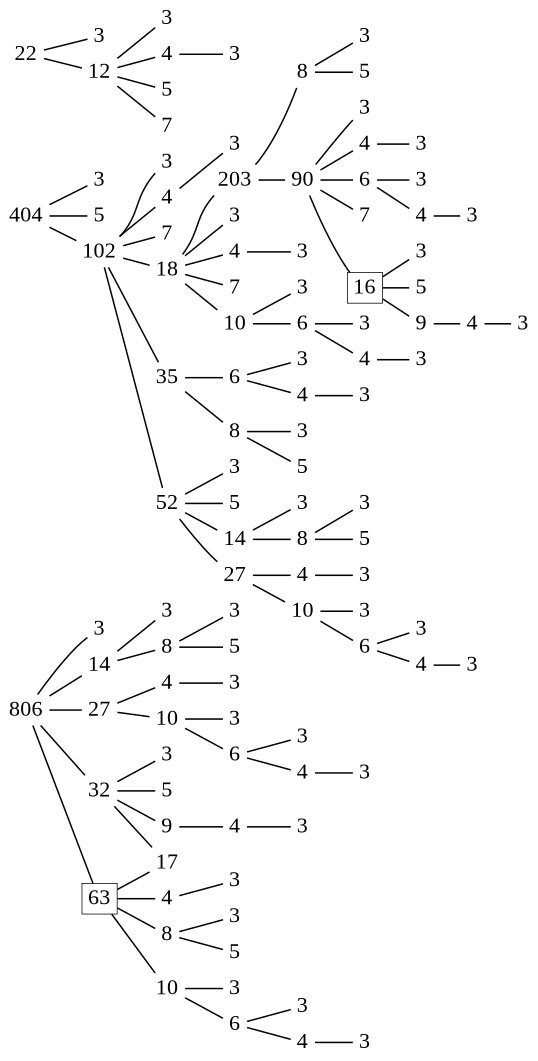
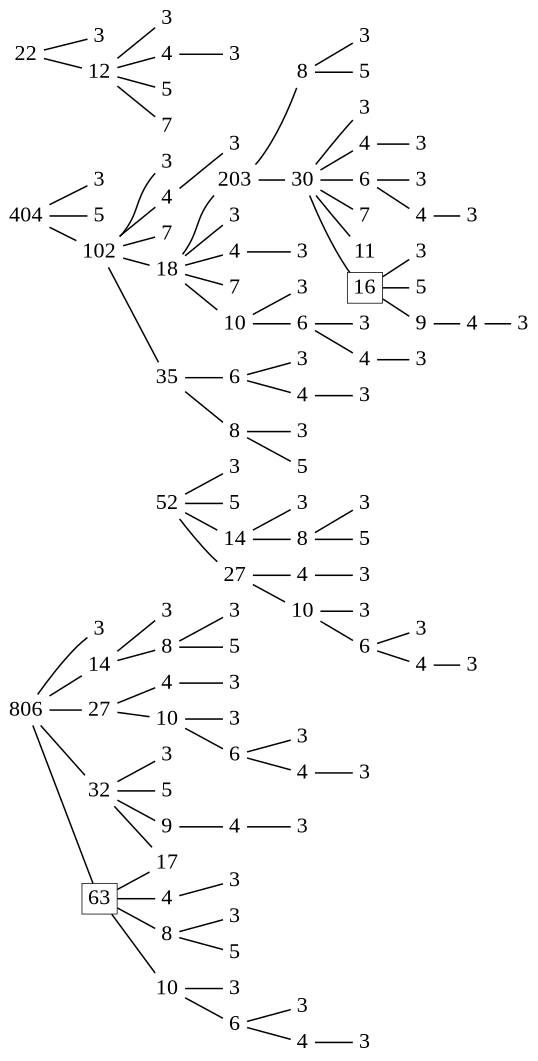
node "90": label "90" -> "30"
node "11": added
edge "102" -- "52": removed
